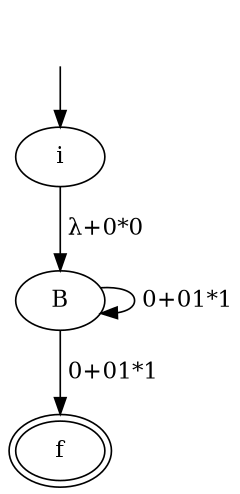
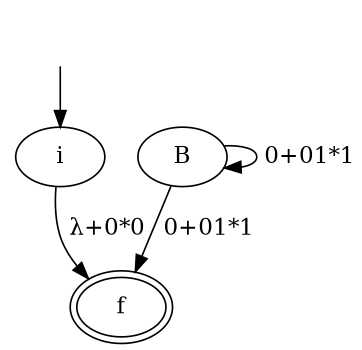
edge "i" -> "B": now "i" -> "f"
